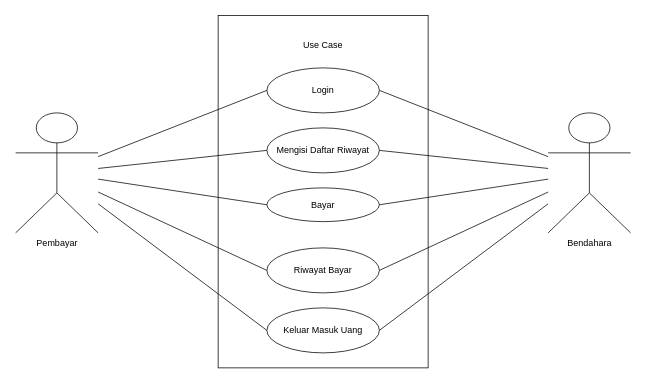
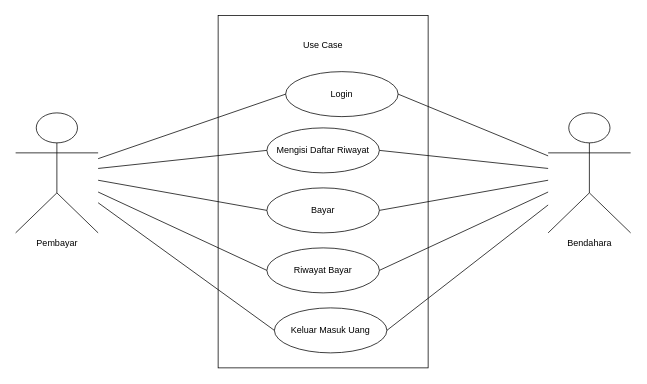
node "Login": moved (323, 90) -> (342, 94)
node "Bayar": size 113x34 -> 113x45
node "Keluar Masuk Uang": moved (323, 330) -> (330, 330)
